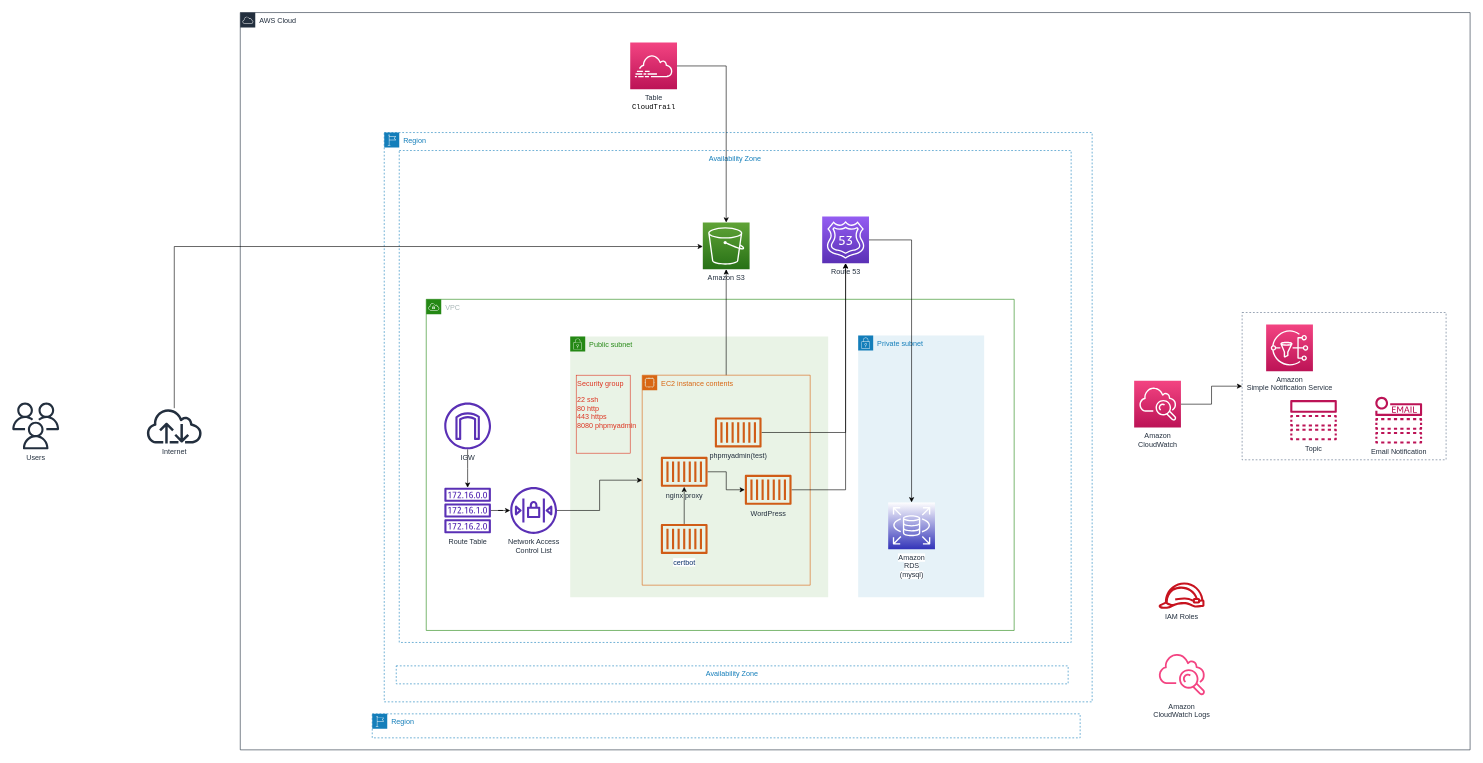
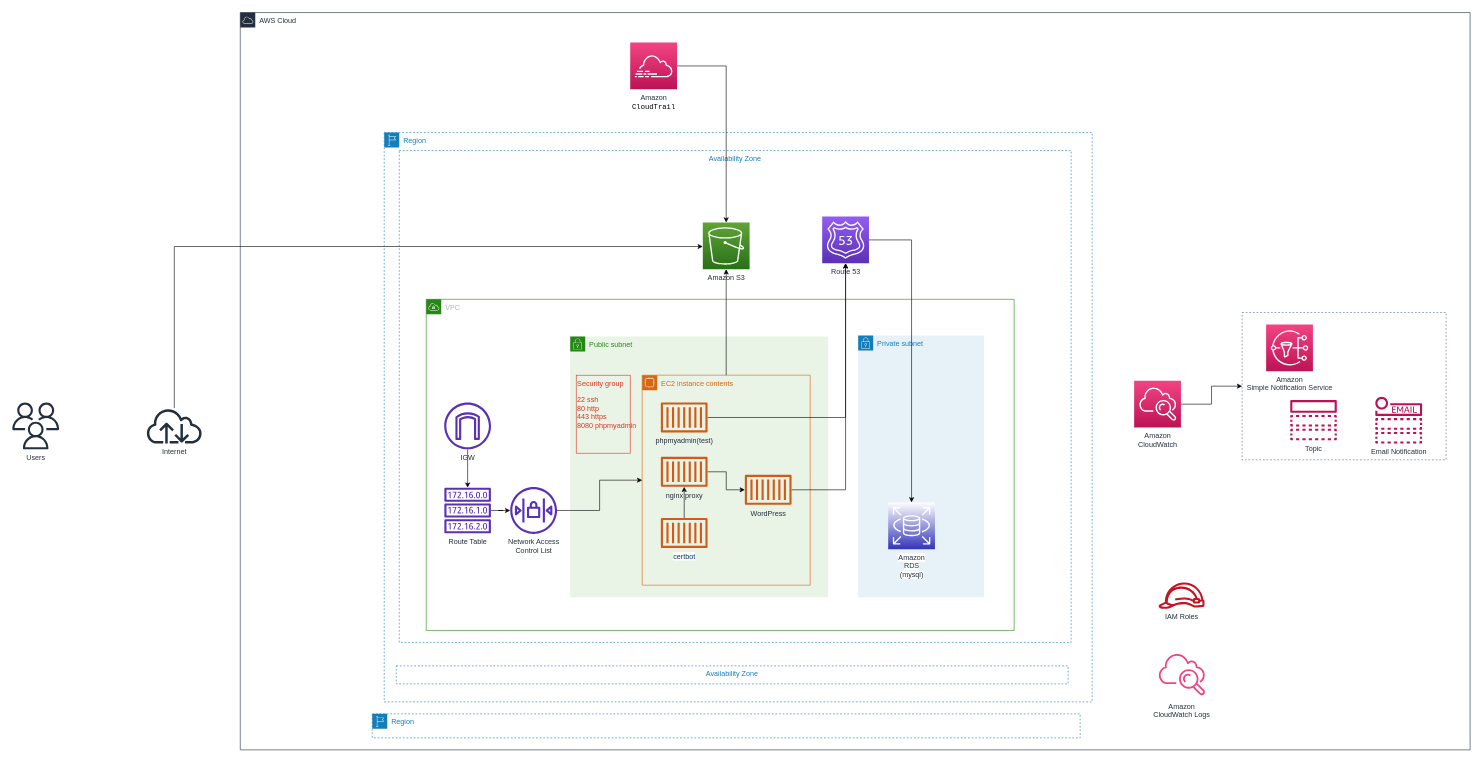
node "Table CloudTrail": label "Table CloudTrail" -> "Amazon CloudTrail"
node "phpmyadmin(test)": moved (738, 432) -> (684, 417)
node "certbot": moved (684, 539) -> (684, 533)
